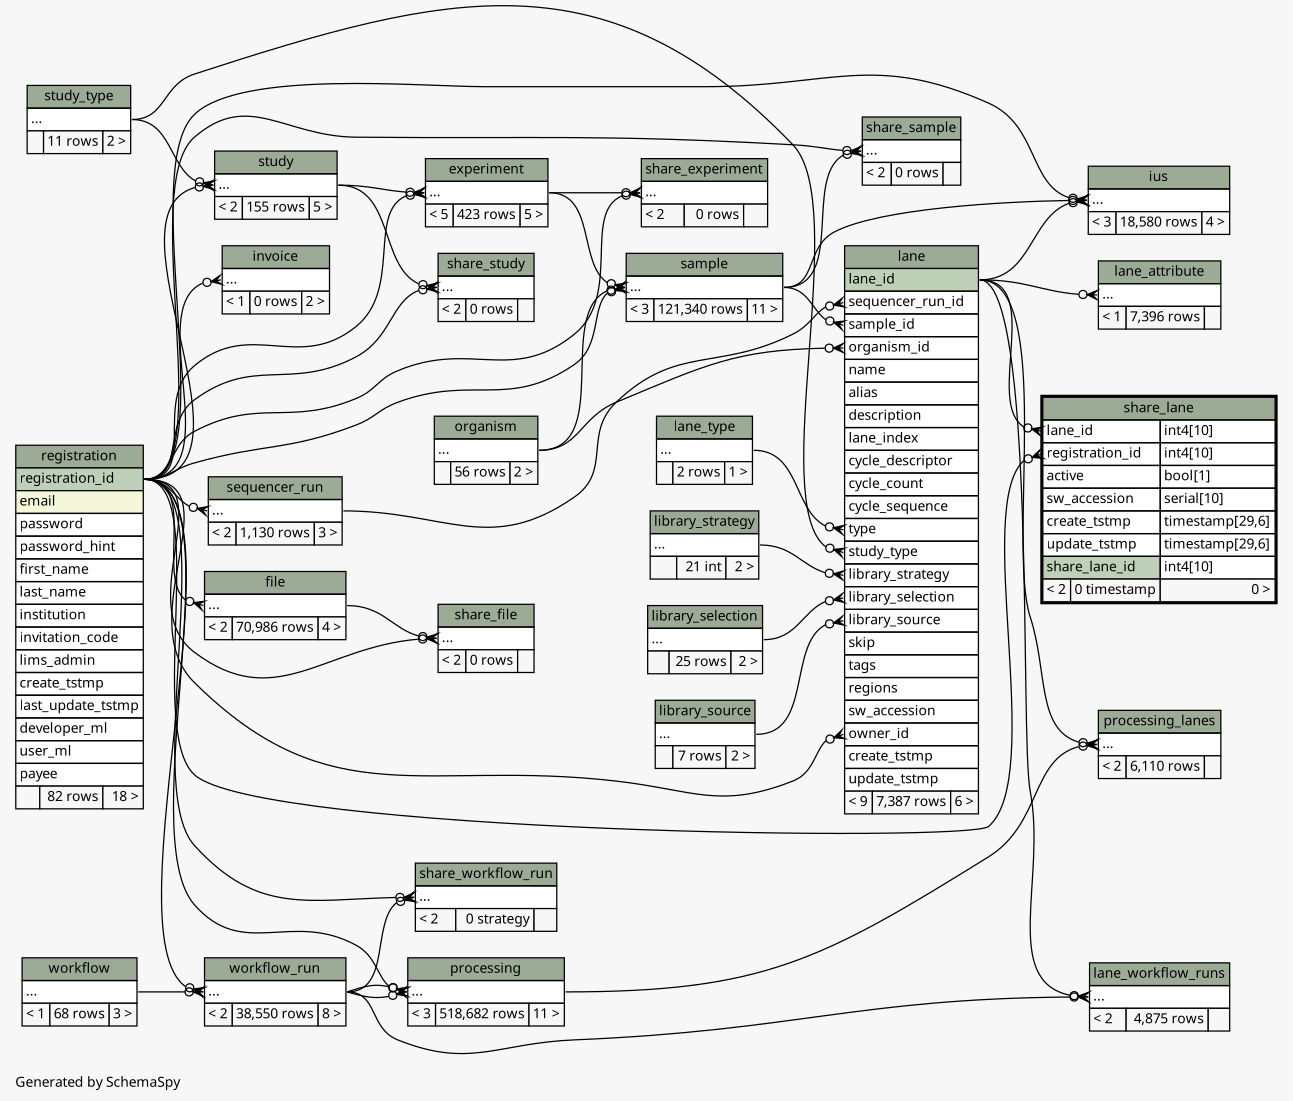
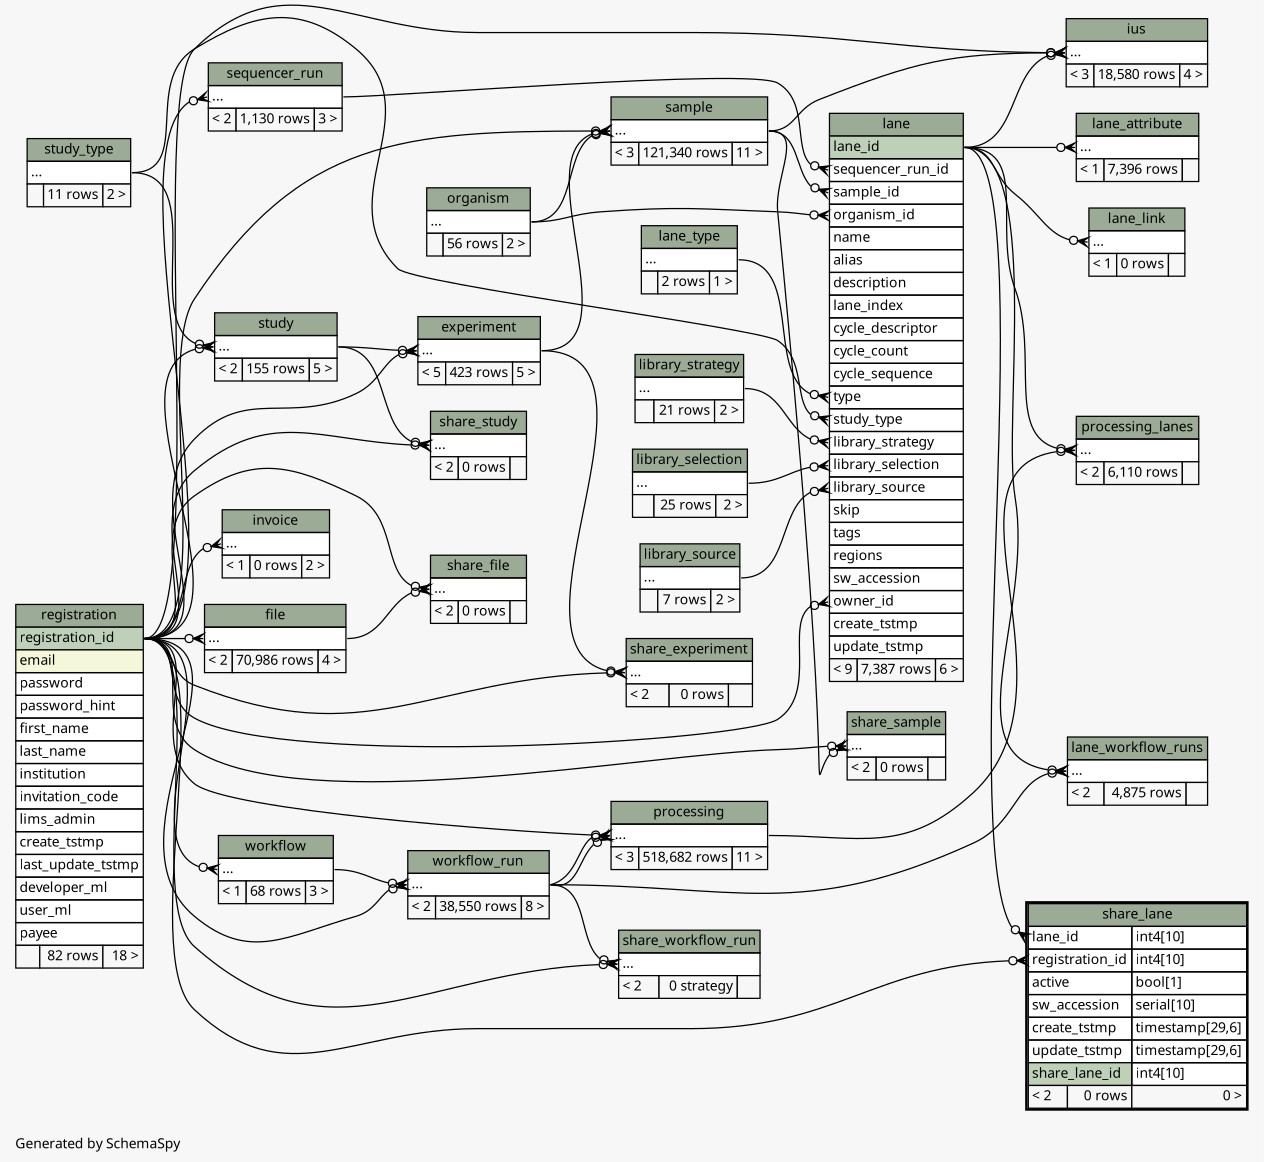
node "lane_link": added
node "library_strategy": text "21 int" -> "21 rows"
node "share_lane": text "0 timestamp" -> "0 rows"
edge "registration" -> "workflow": added
